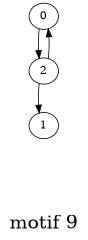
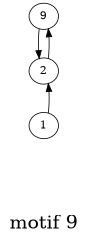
node "0": label "0" -> "9"
edge "2" -> "1": reversed
